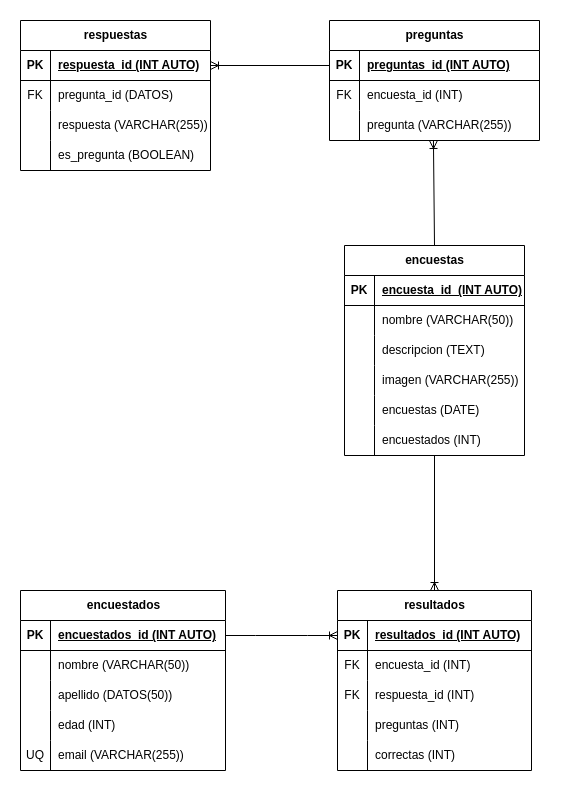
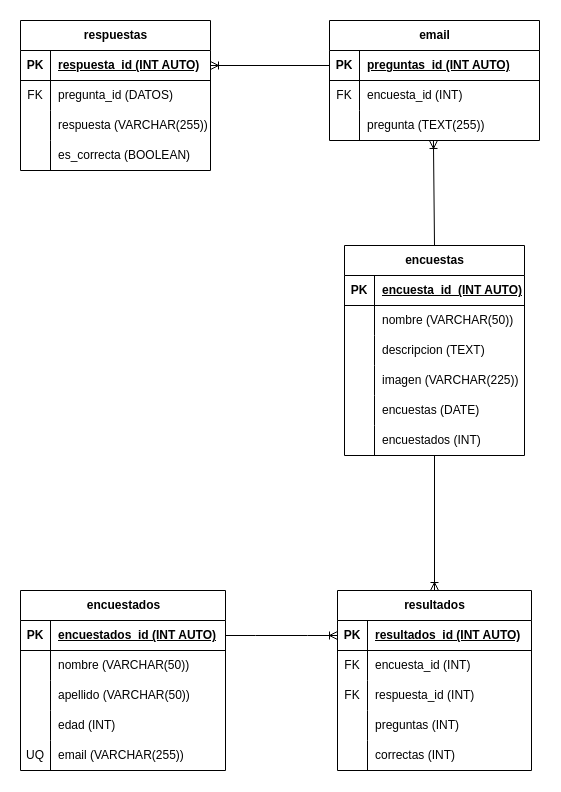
node "preguntas": label "preguntas" -> "email"
node "pregunta (VARCHAR(255))": label "pregunta (VARCHAR(255))" -> "pregunta (TEXT(255))"
node "es_pregunta (BOOLEAN)": label "es_pregunta (BOOLEAN)" -> "es_correcta (BOOLEAN)"
node "imagen (VARCHAR(255))": label "imagen (VARCHAR(255))" -> "imagen (VARCHAR(225))"
node "apellido (DATOS(50))": label "apellido (DATOS(50))" -> "apellido (VARCHAR(50))"
